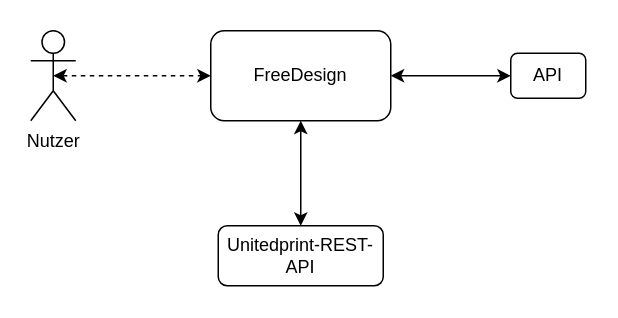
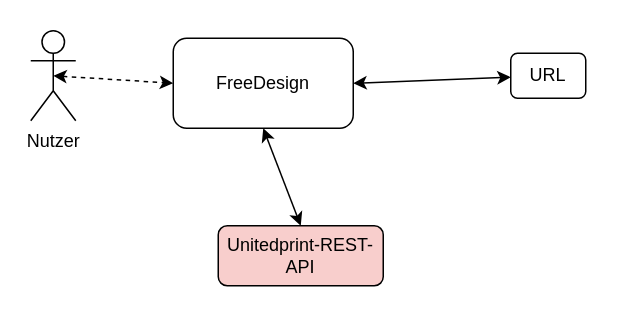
node "FreeDesign": moved (301, 76) -> (263, 83)
node "API": label "API" -> "URL"
node "Unitedprint-REST-API": fillcolor #ffffff -> #f8cecc
